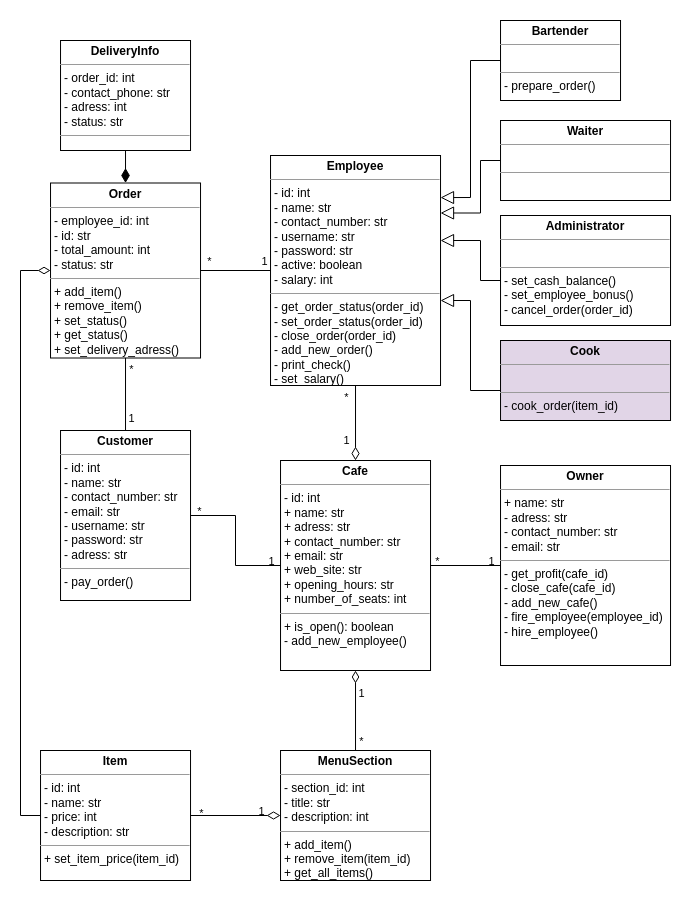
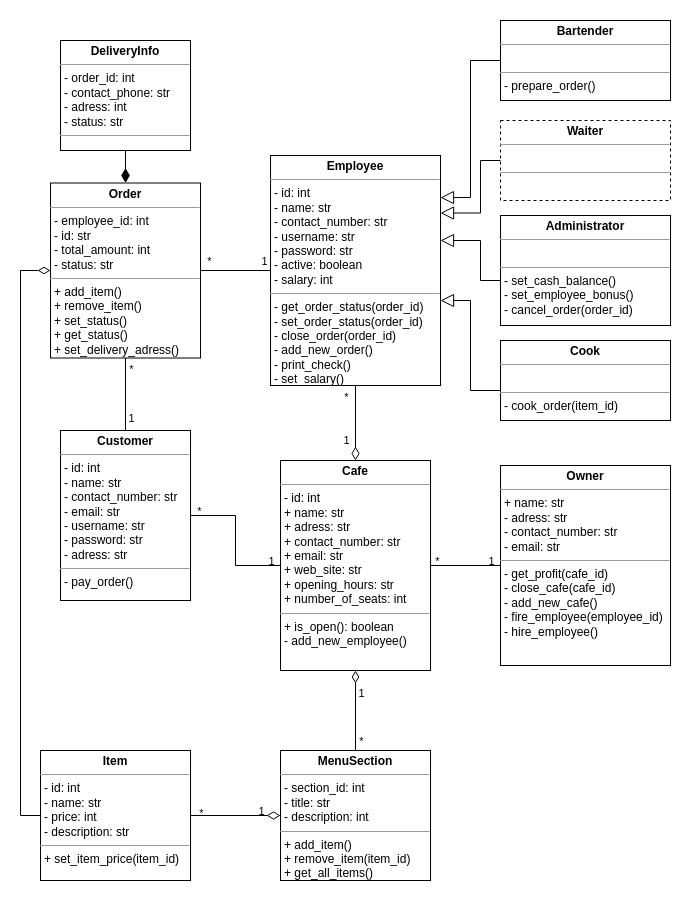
node "Bartender - prepare_order()": size 120x80 -> 170x80
node "Waiter": style solid -> dashed
node "Cook - cook_order(item_id)": fillcolor #e1d5e7 -> #ffffff
